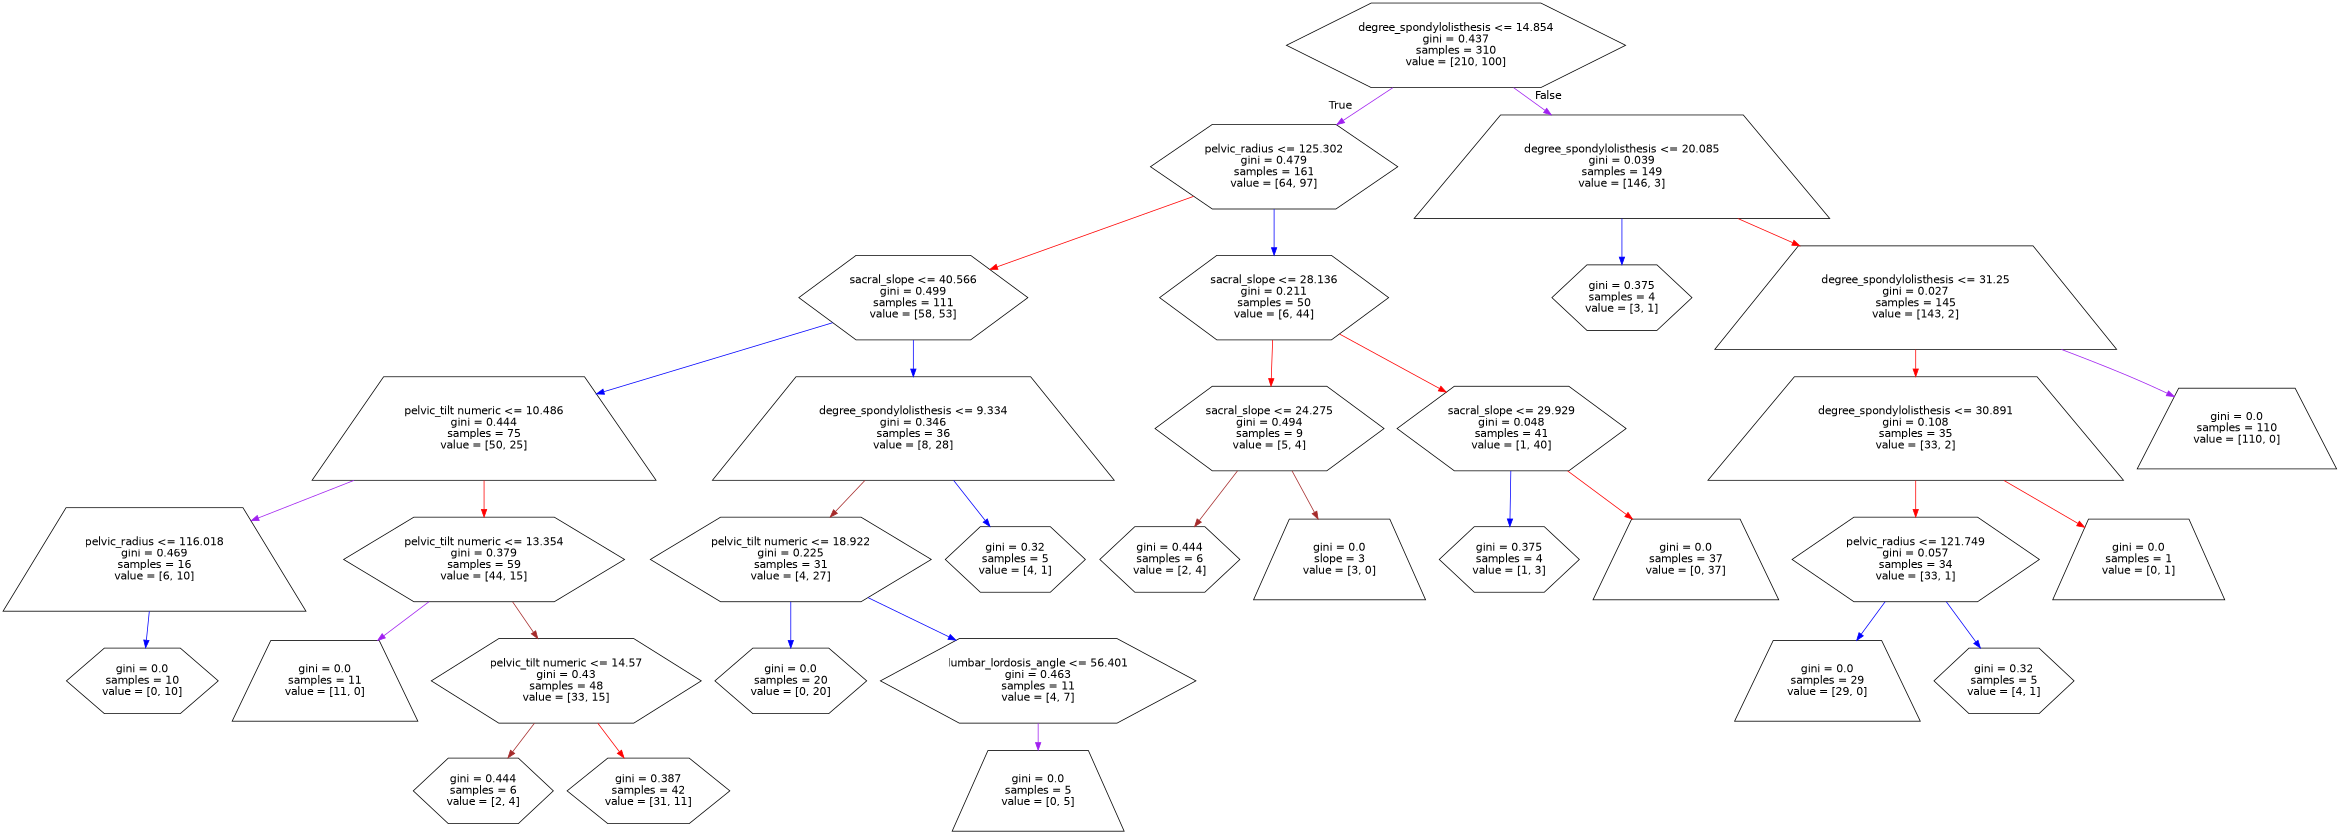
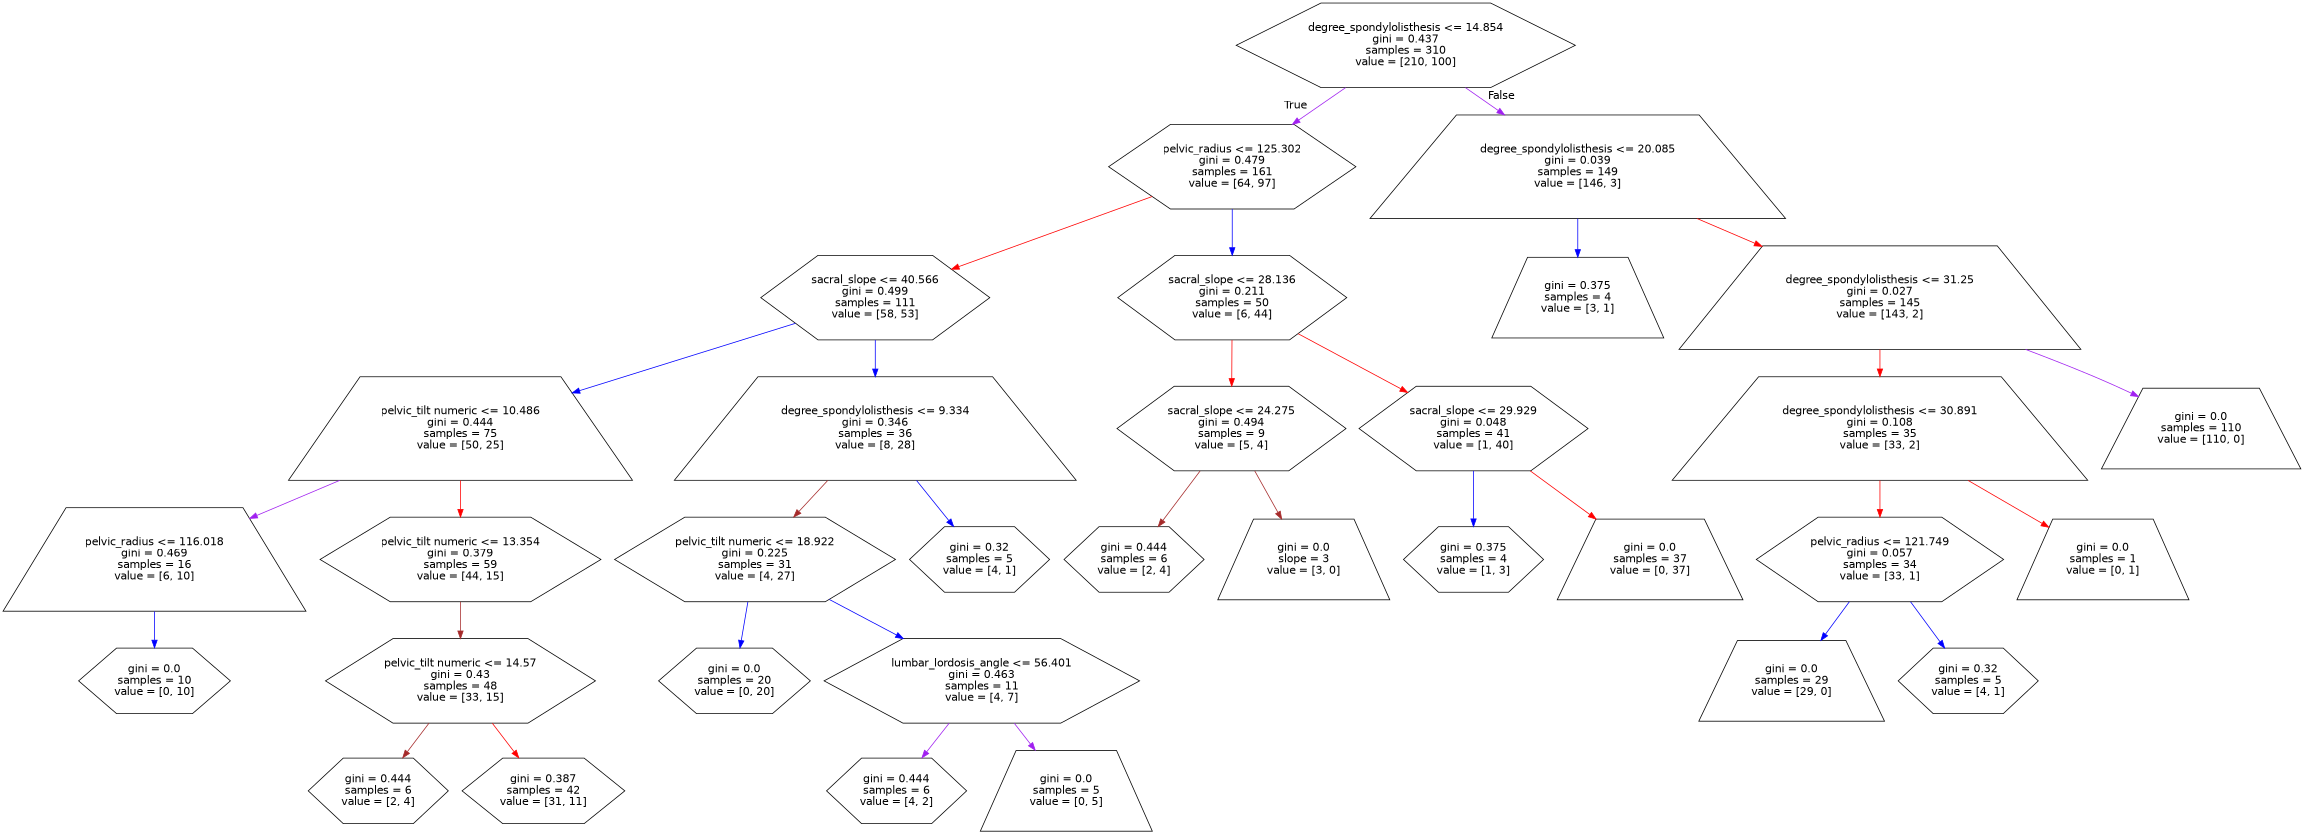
node "gini = 0.375 samples = 4 value = [3, 1]": shape hexagon -> trapezium
node "gini = 0.0 samples = 11 value = [11, 0]": removed
node "gini = 0.444 samples = 6 value = [4, 2]": added
